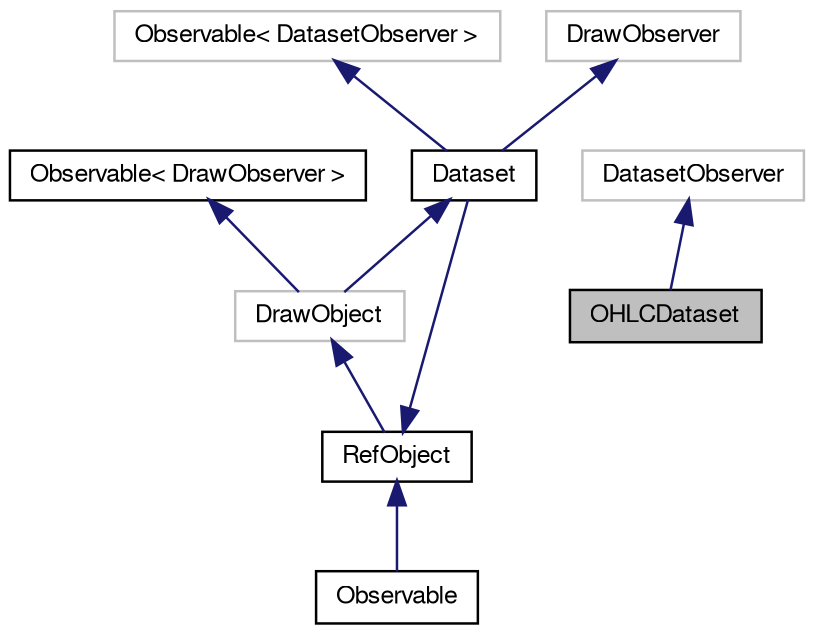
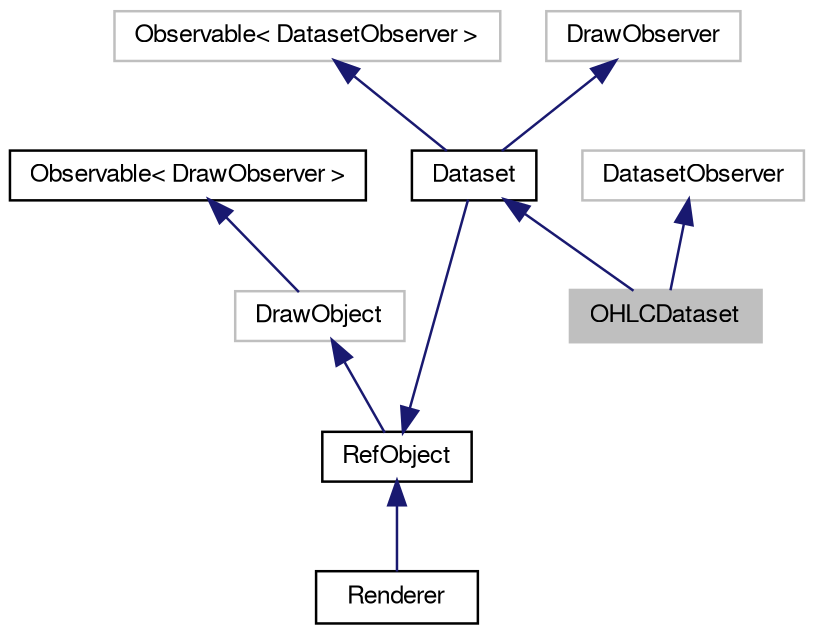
edge "DrawObject" -> "Dataset": now "OHLCDataset" -> "Dataset"
node "OHLCDataset": color black -> grey75
node "Observable": label "Observable" -> "Renderer"
